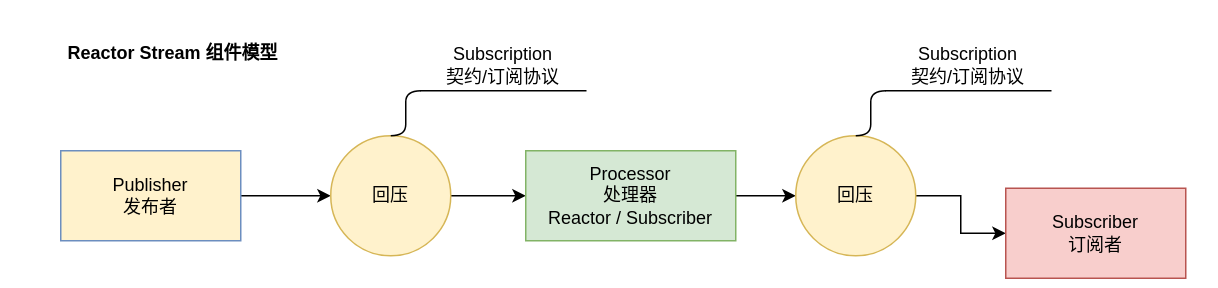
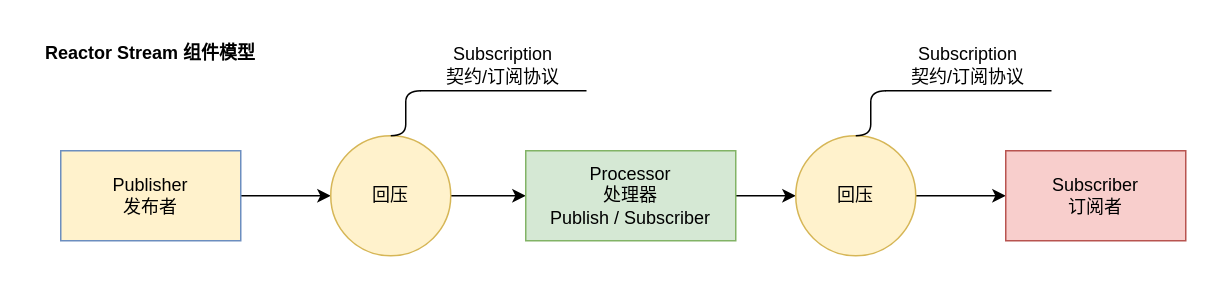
node "Reactor Stream 组件模型": moved (173, 53) -> (151, 53)
node "Processor 处理器 Reactor / Subscriber": label "Processor 处理器 Reactor / Subscriber" -> "Processor 处理器 Publish / Subscriber"
node "Subscriber 订阅者": moved (1096, 233) -> (1096, 196)
